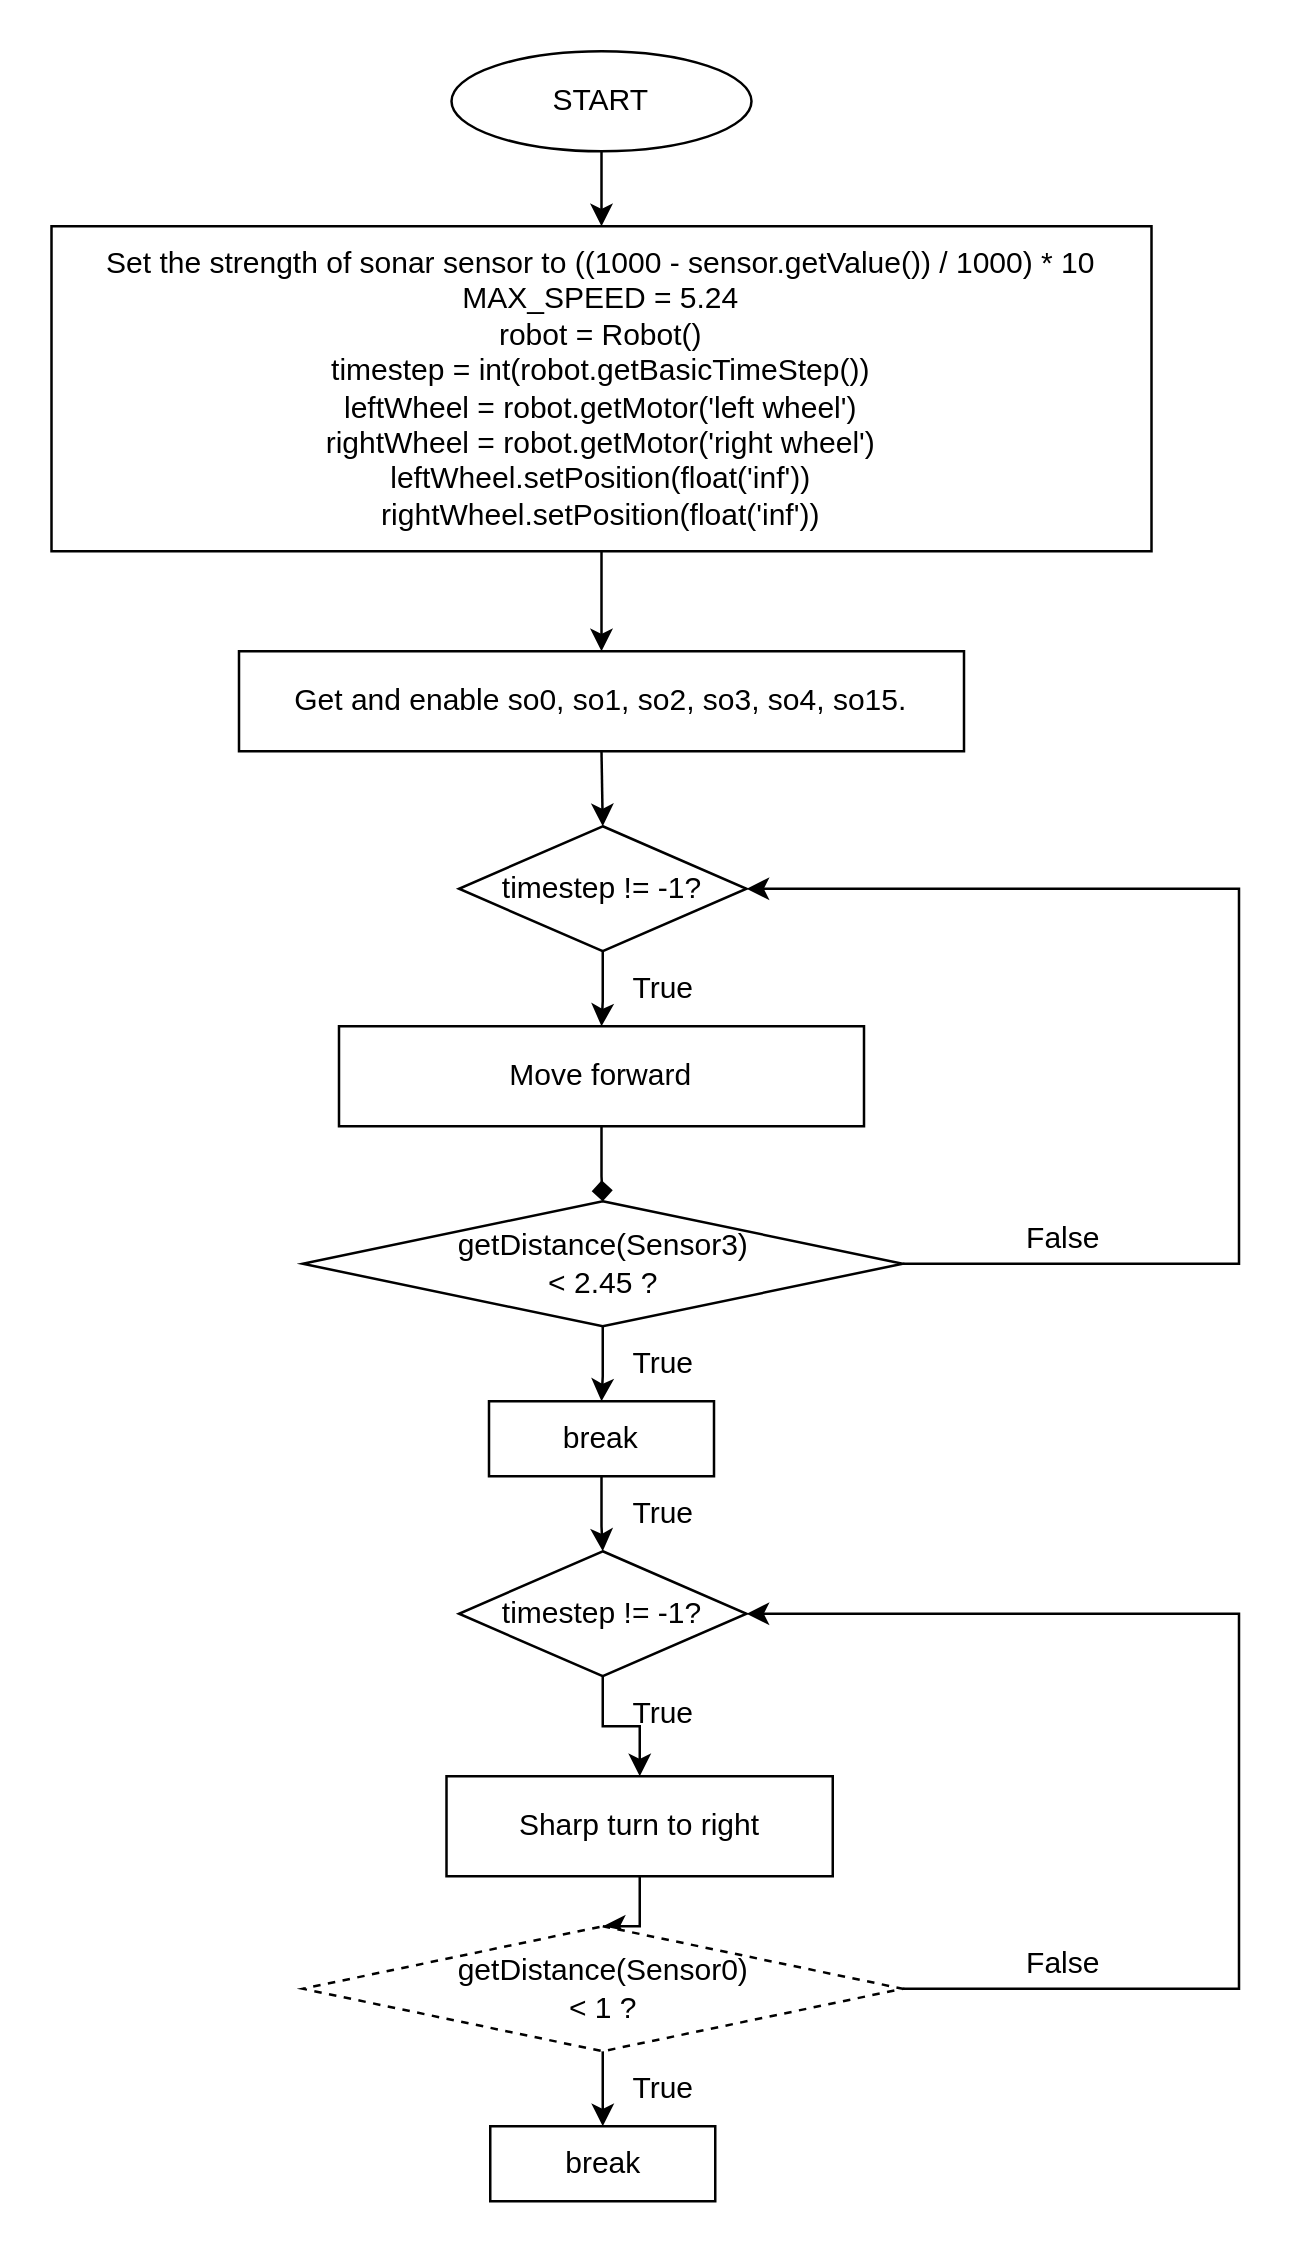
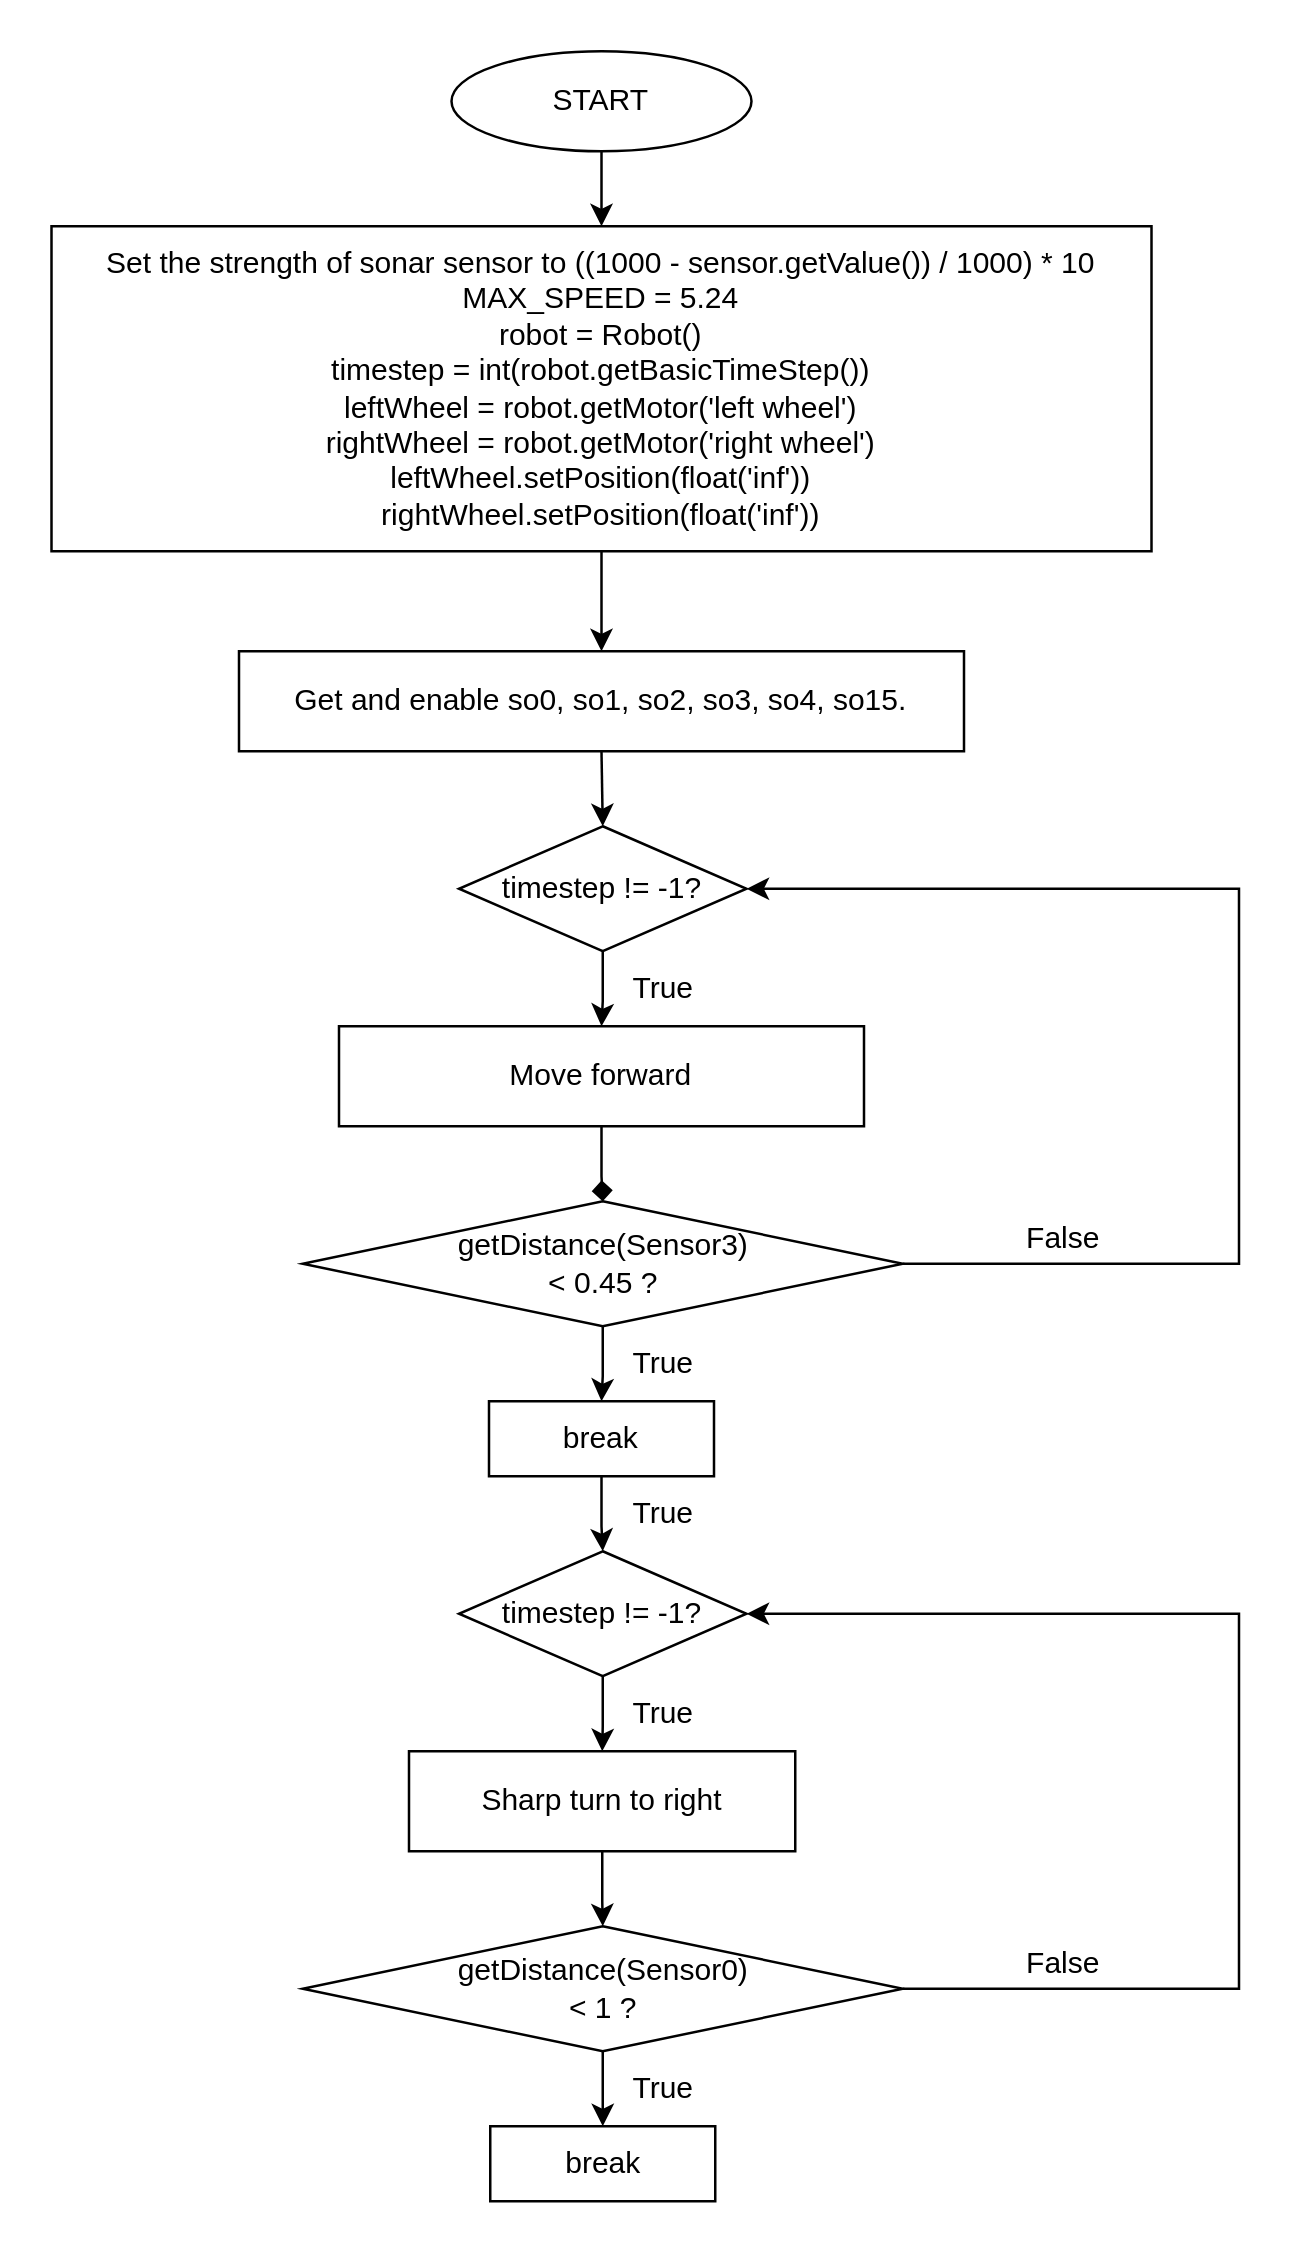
node "getDistance(Sensor3) < 2.45 ?": label "getDistance(Sensor3) < 2.45 ?" -> "getDistance(Sensor3) < 0.45 ?"
node "Sharp turn to right": moved (639, 1826) -> (602, 1801)
node "getDistance(Sensor0) < 1 ?": style dashed -> solid
